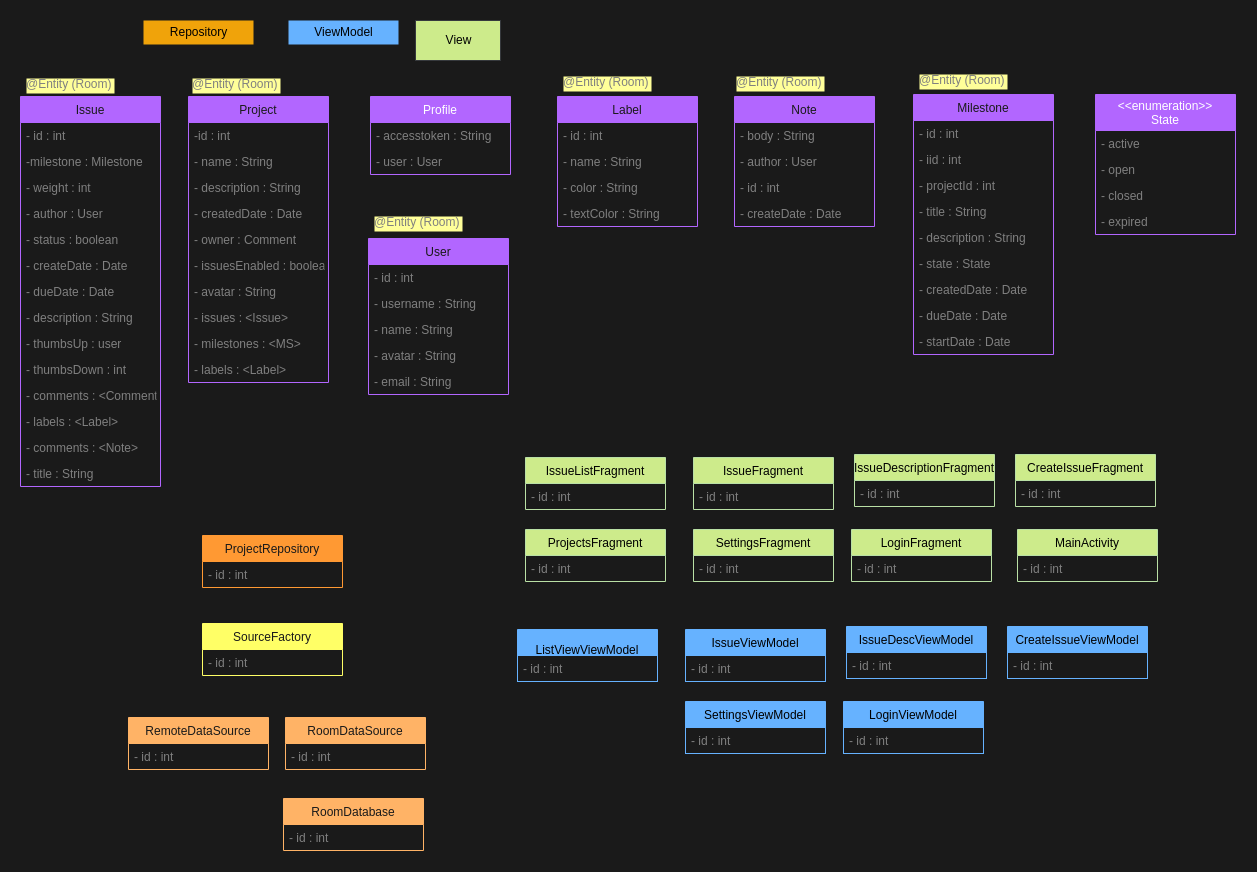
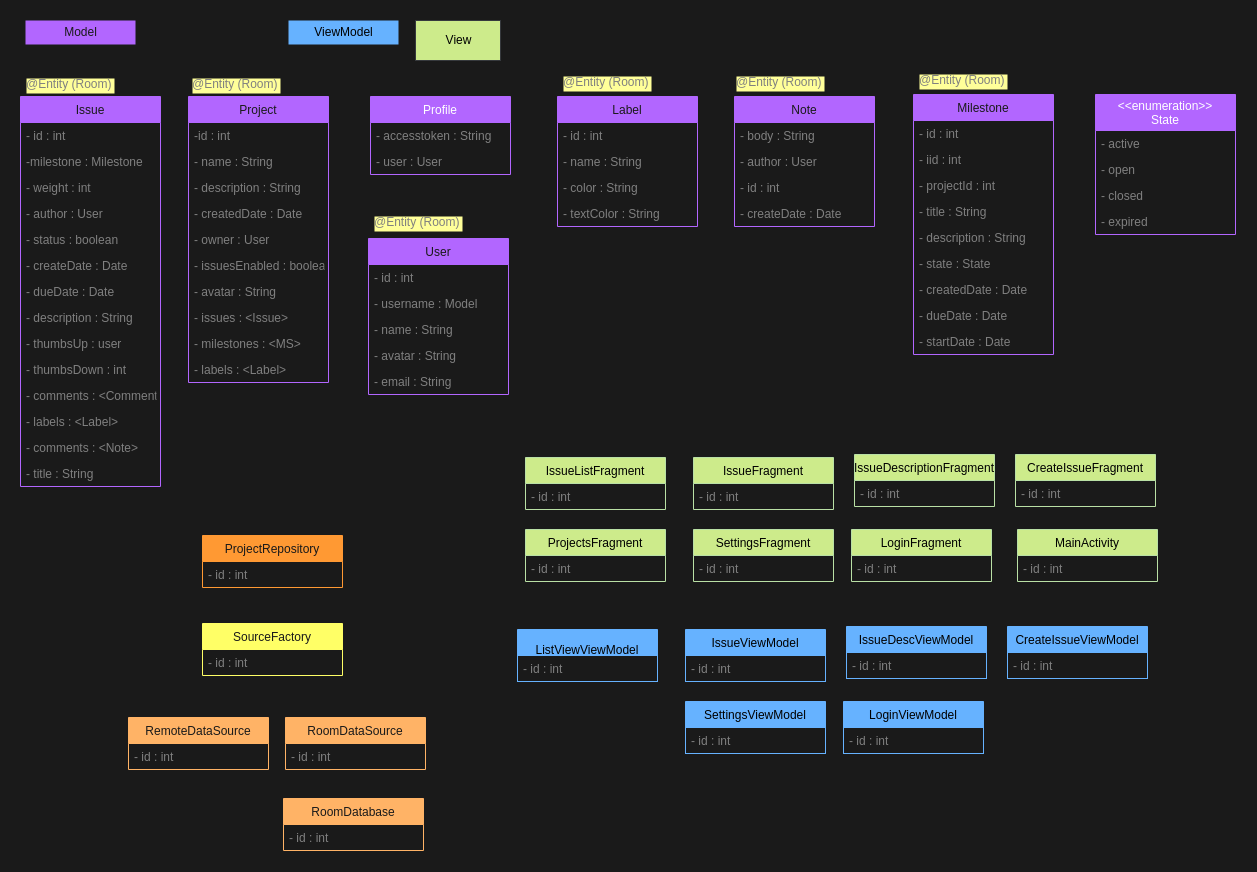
node "Model": added
node "Repository": removed
node "- owner : Comment": label "- owner : Comment" -> "- owner : User"
node "- username : String": label "- username : String" -> "- username : Model"
